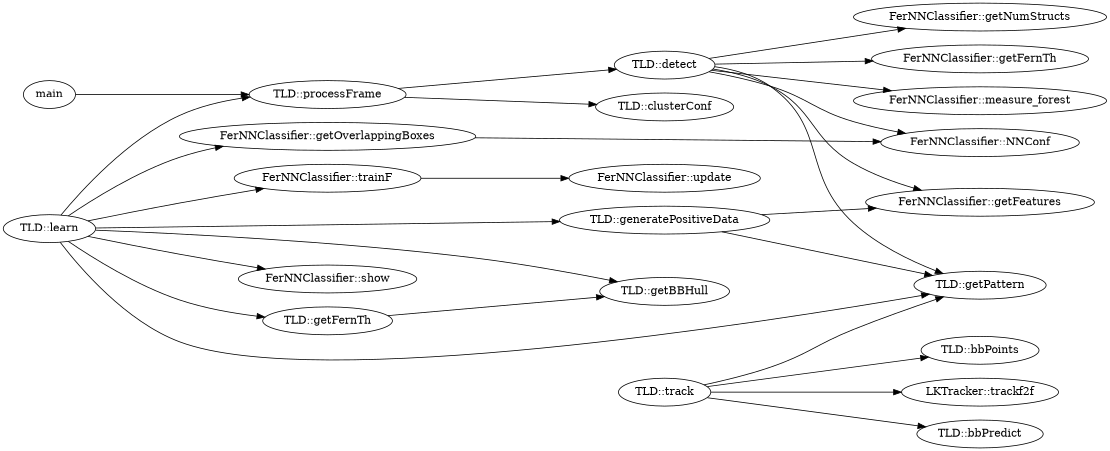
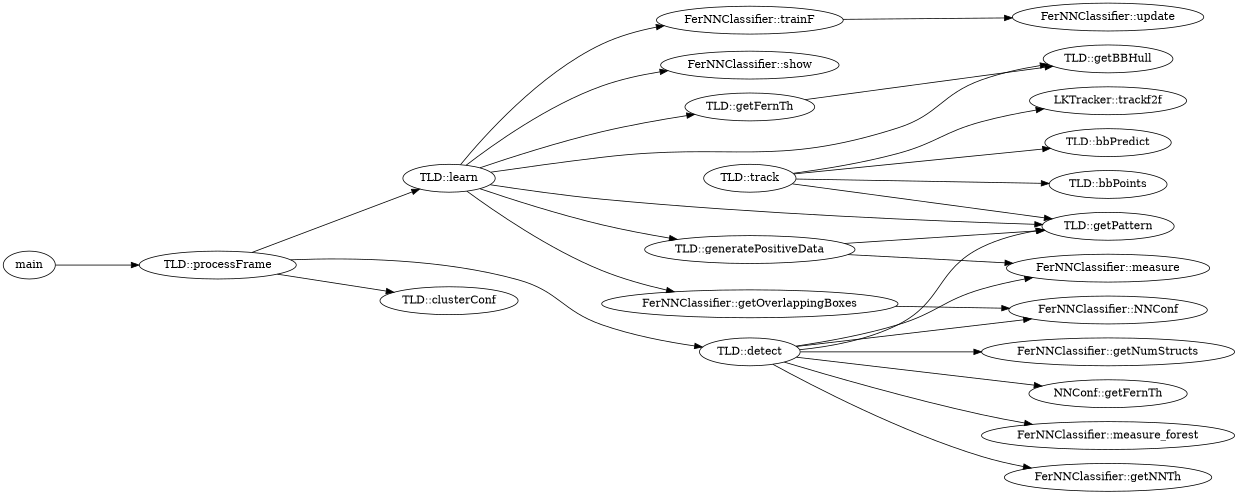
node "FerNNClassifier::getFernTh": label "FerNNClassifier::getFernTh" -> "NNConf::getFernTh"
edge "TLD::learn" -> "TLD::processFrame": reversed
node "FerNNClassifier::getFeatures": label "FerNNClassifier::getFeatures" -> "FerNNClassifier::measure"
node "FerNNClassifier::getNNTh": added
